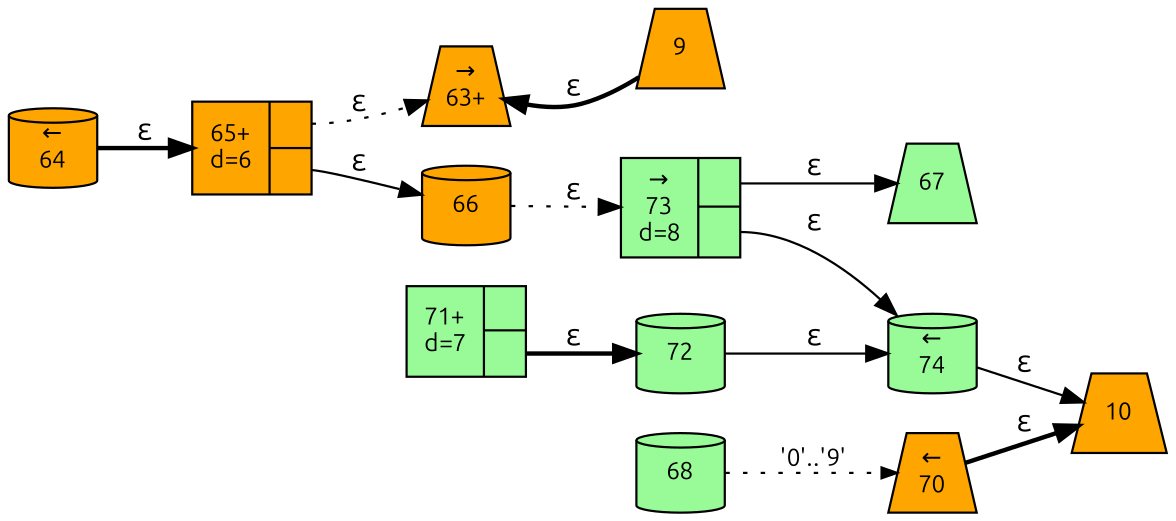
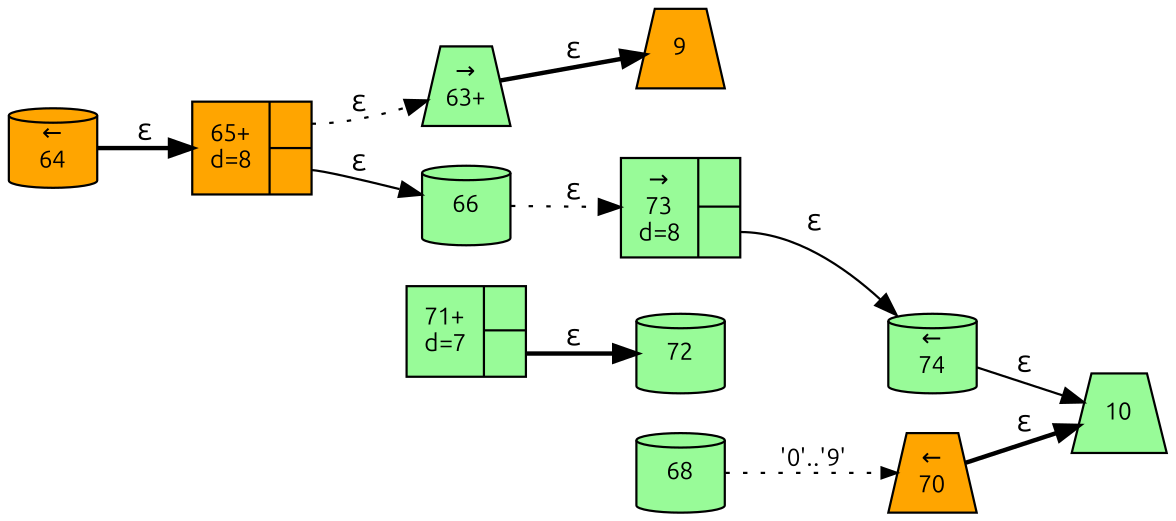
node "→ 63+": fillcolor orange -> palegreen
edge "9" -> "→ 63+": reversed
node "65+": text "d=6" -> "d=8"
node "67": removed
node "66": fillcolor orange -> palegreen
edge "72" -> "← 74": removed, label "ε"
node "10": fillcolor orange -> palegreen
